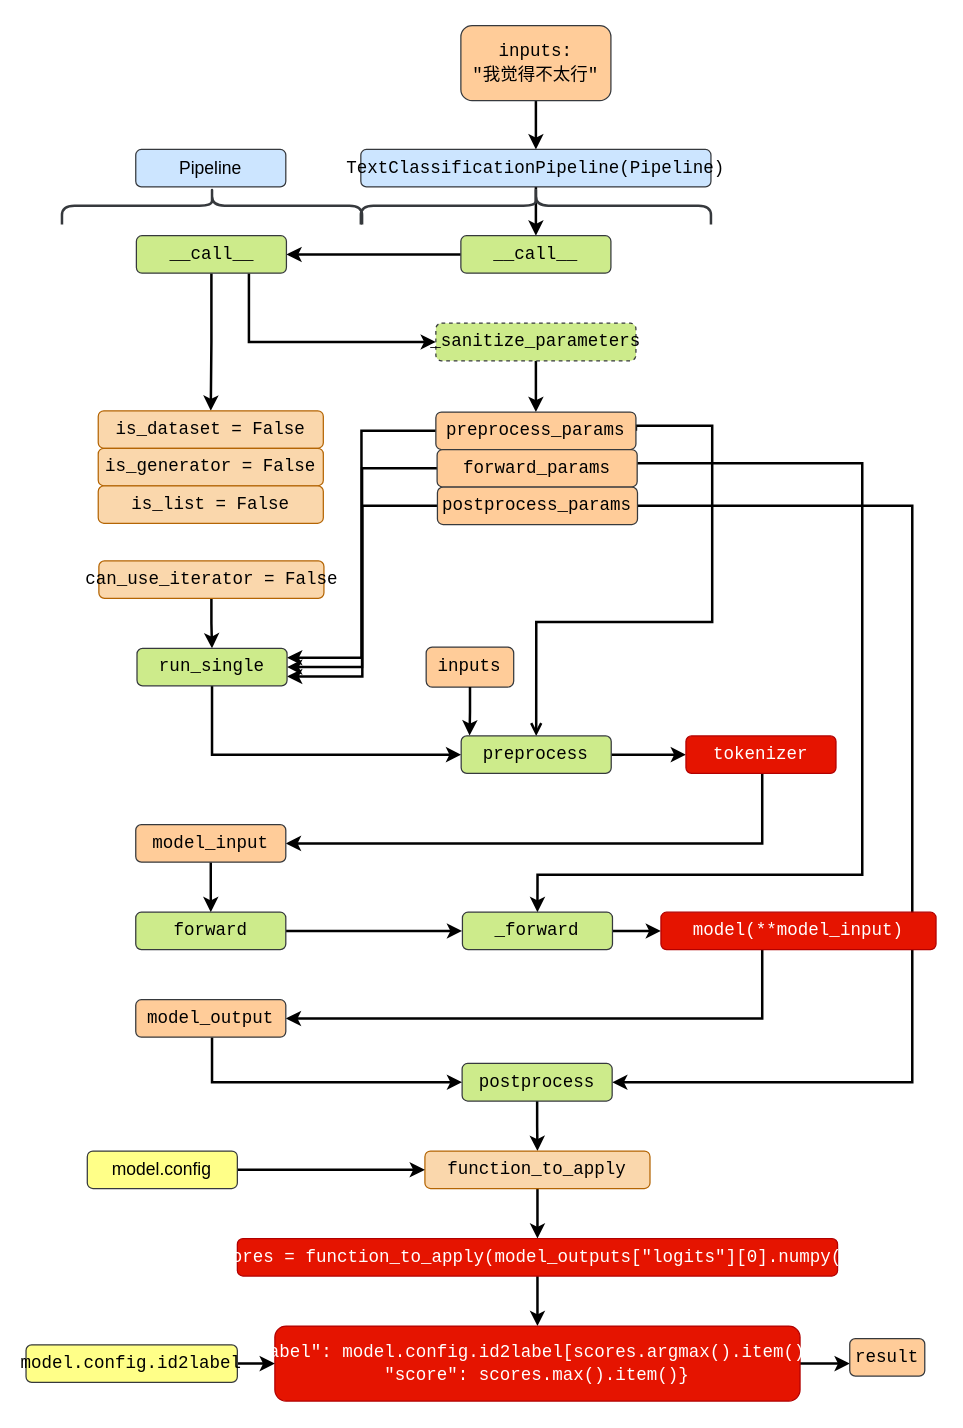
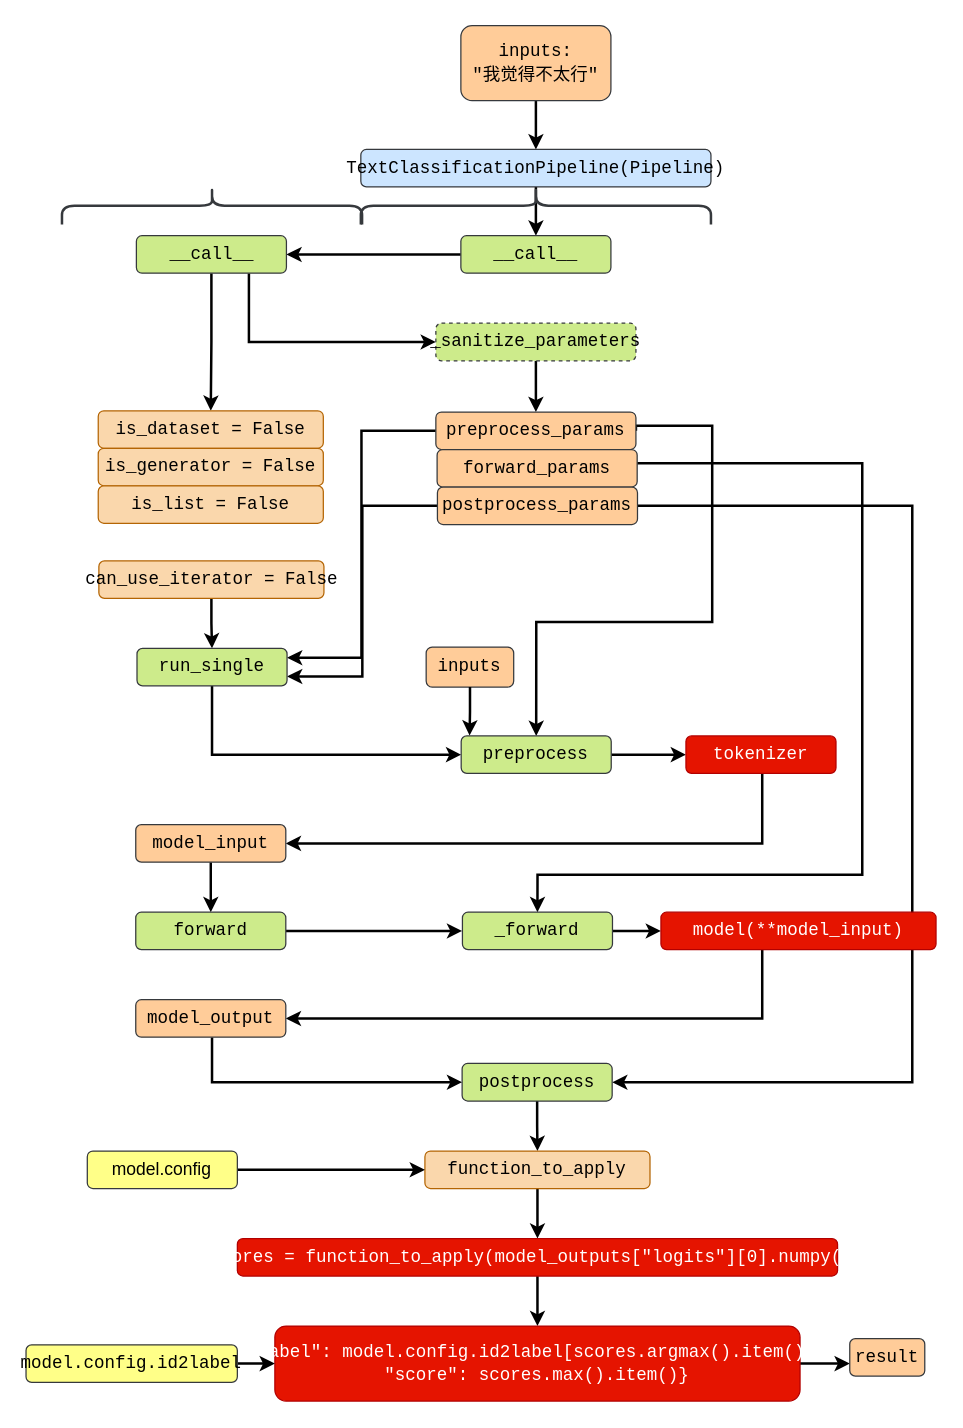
node "Pipeline": removed
edge "forward_params" -> "run_single": removed
edge "preprocess_params" -> "preprocess": arrowhead open -> classic
